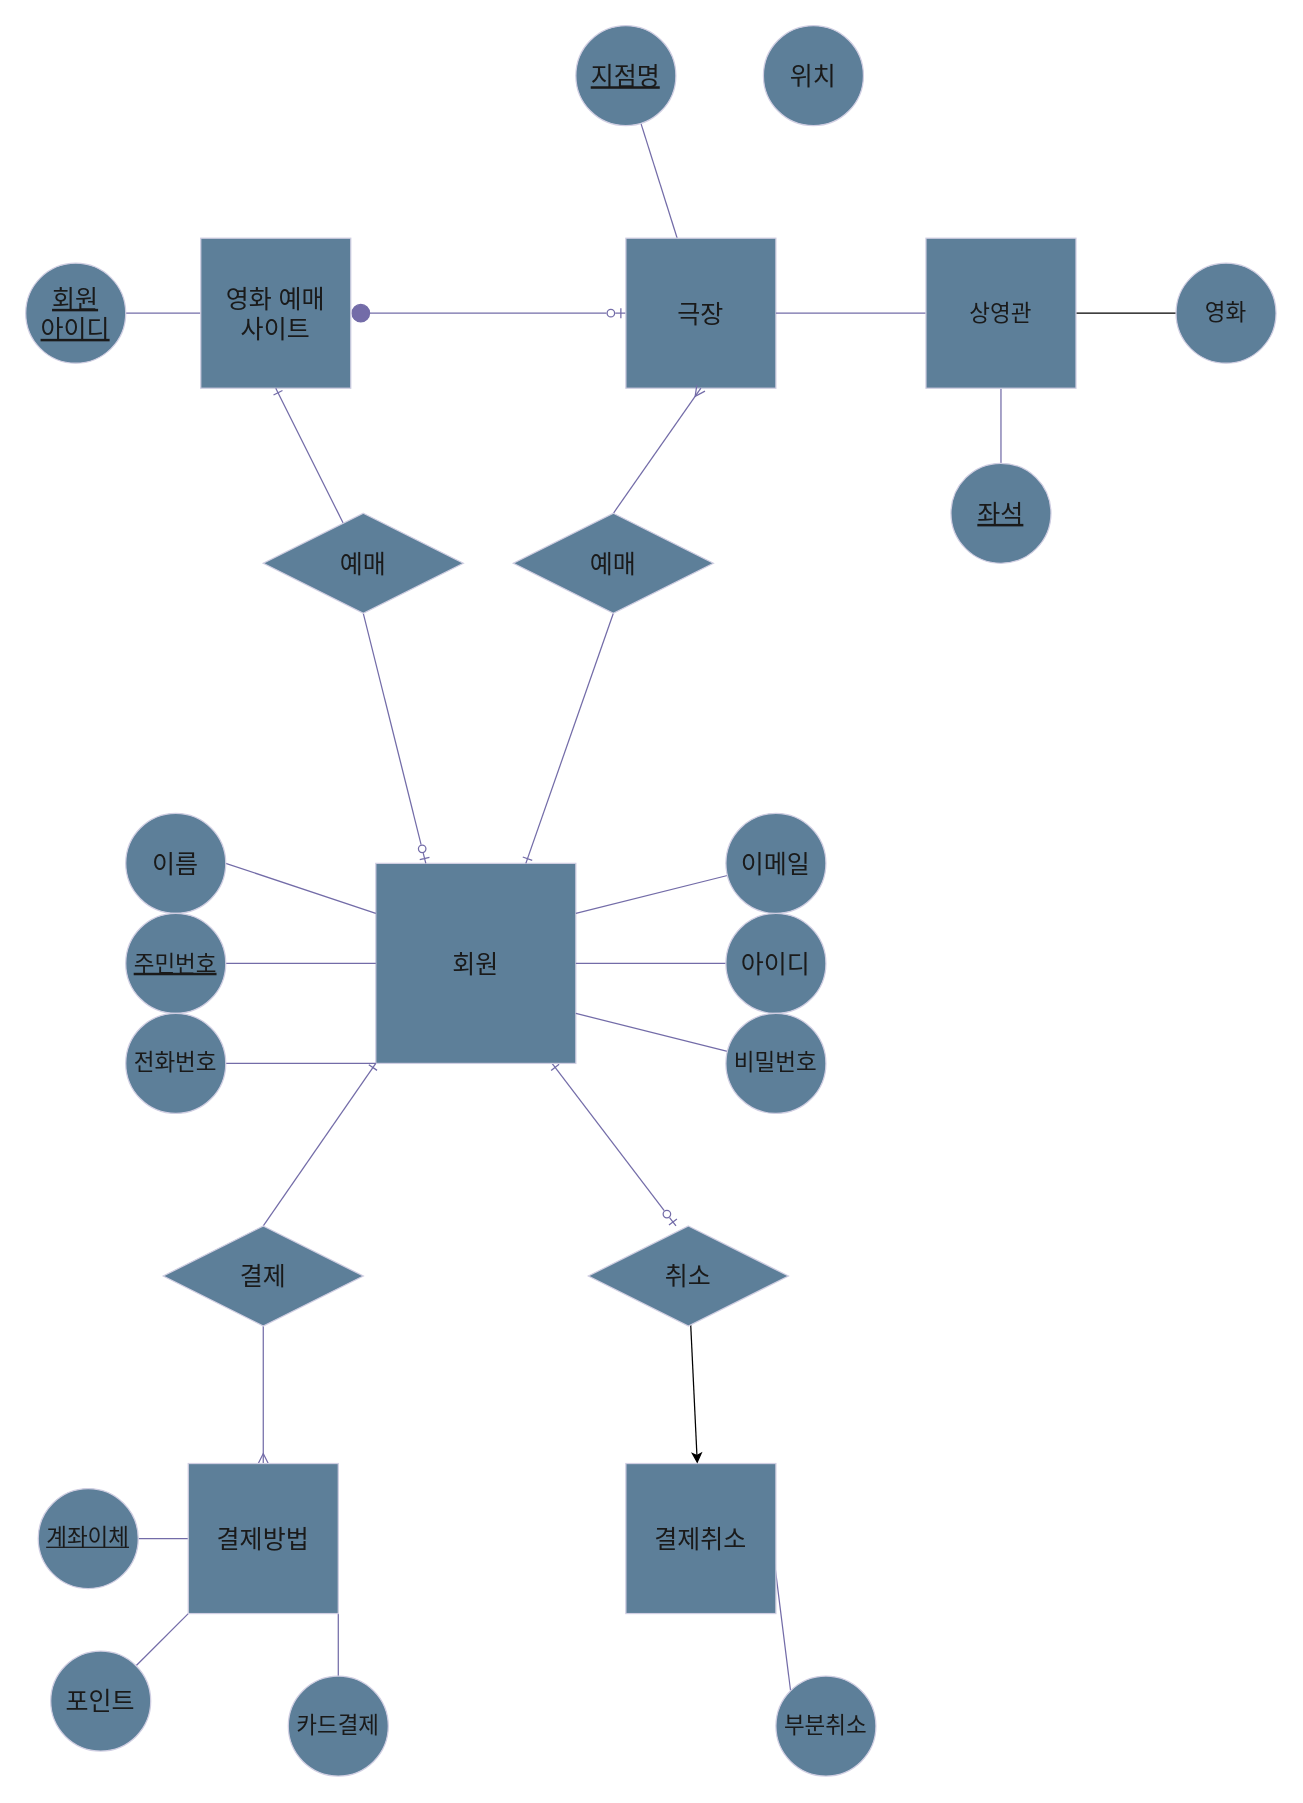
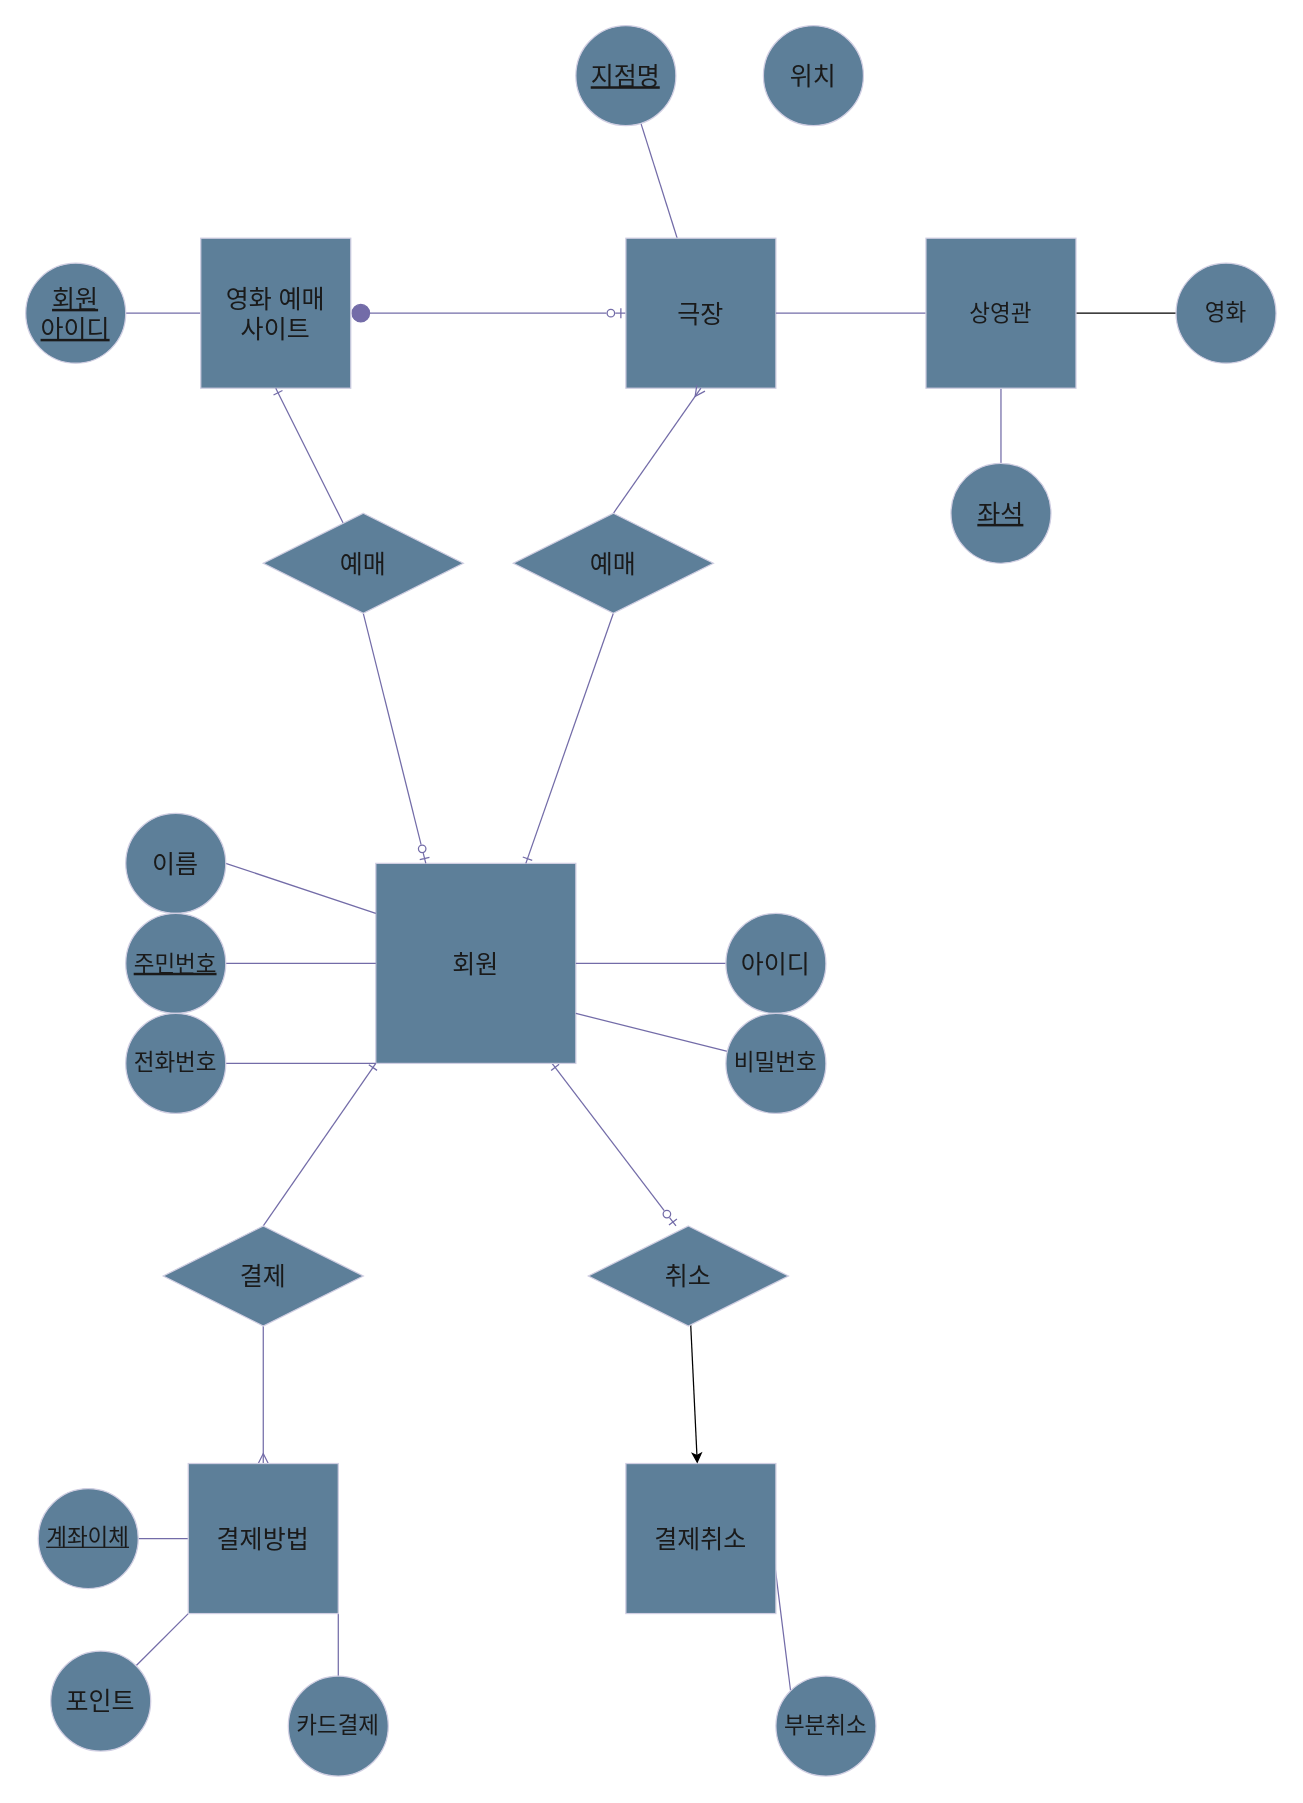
node "이메일": removed
edge "이메일" -- "회원": removed
